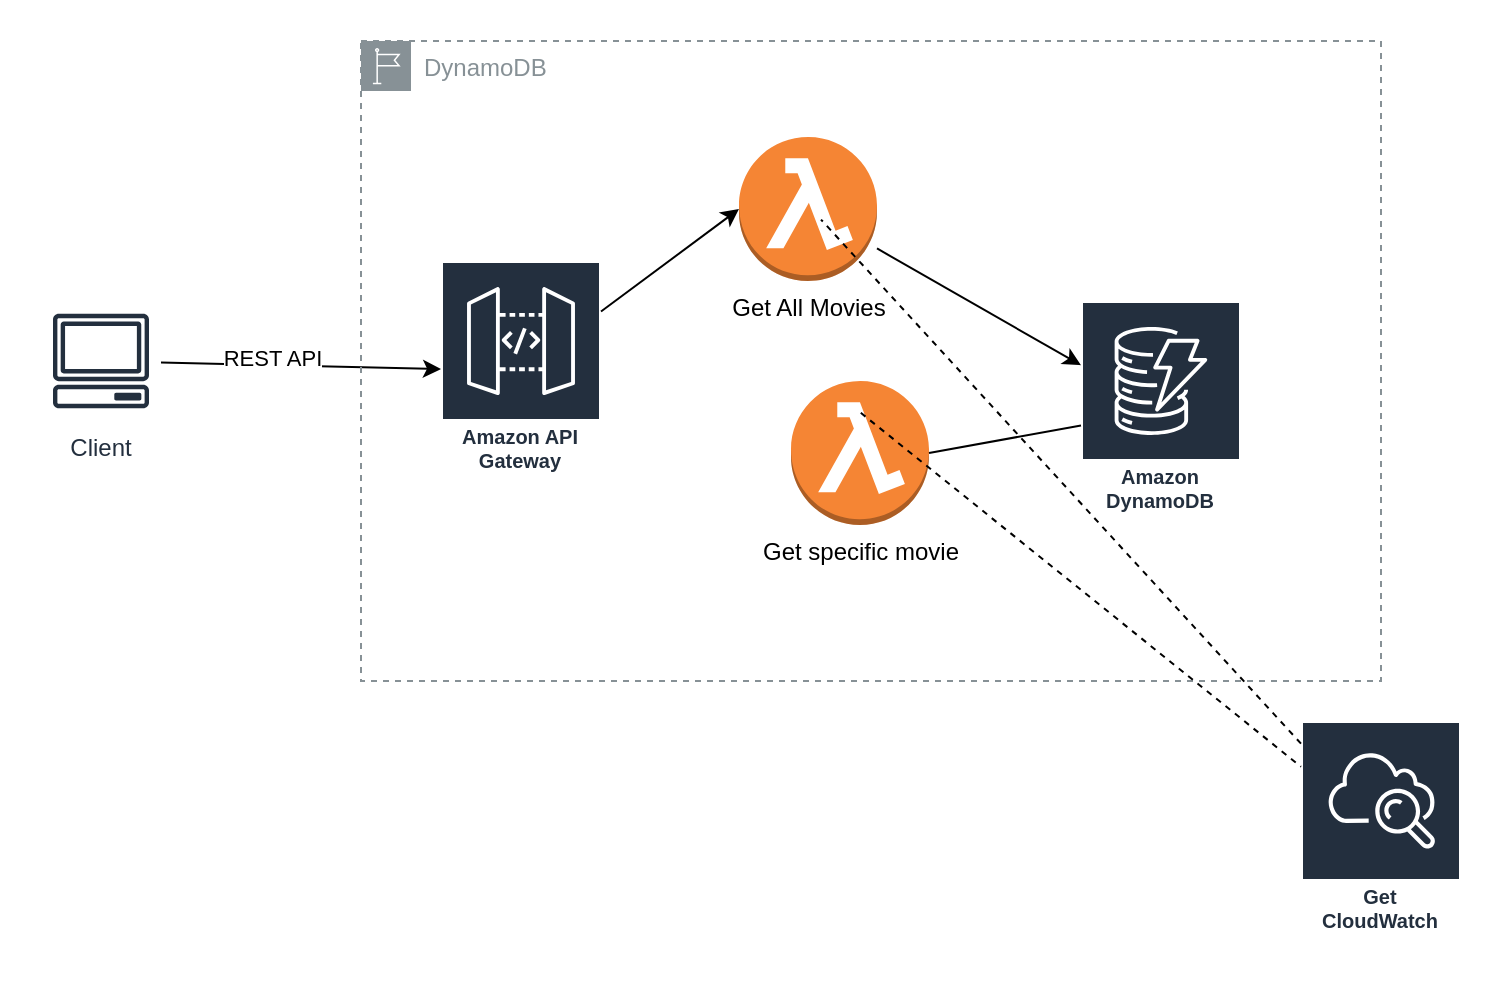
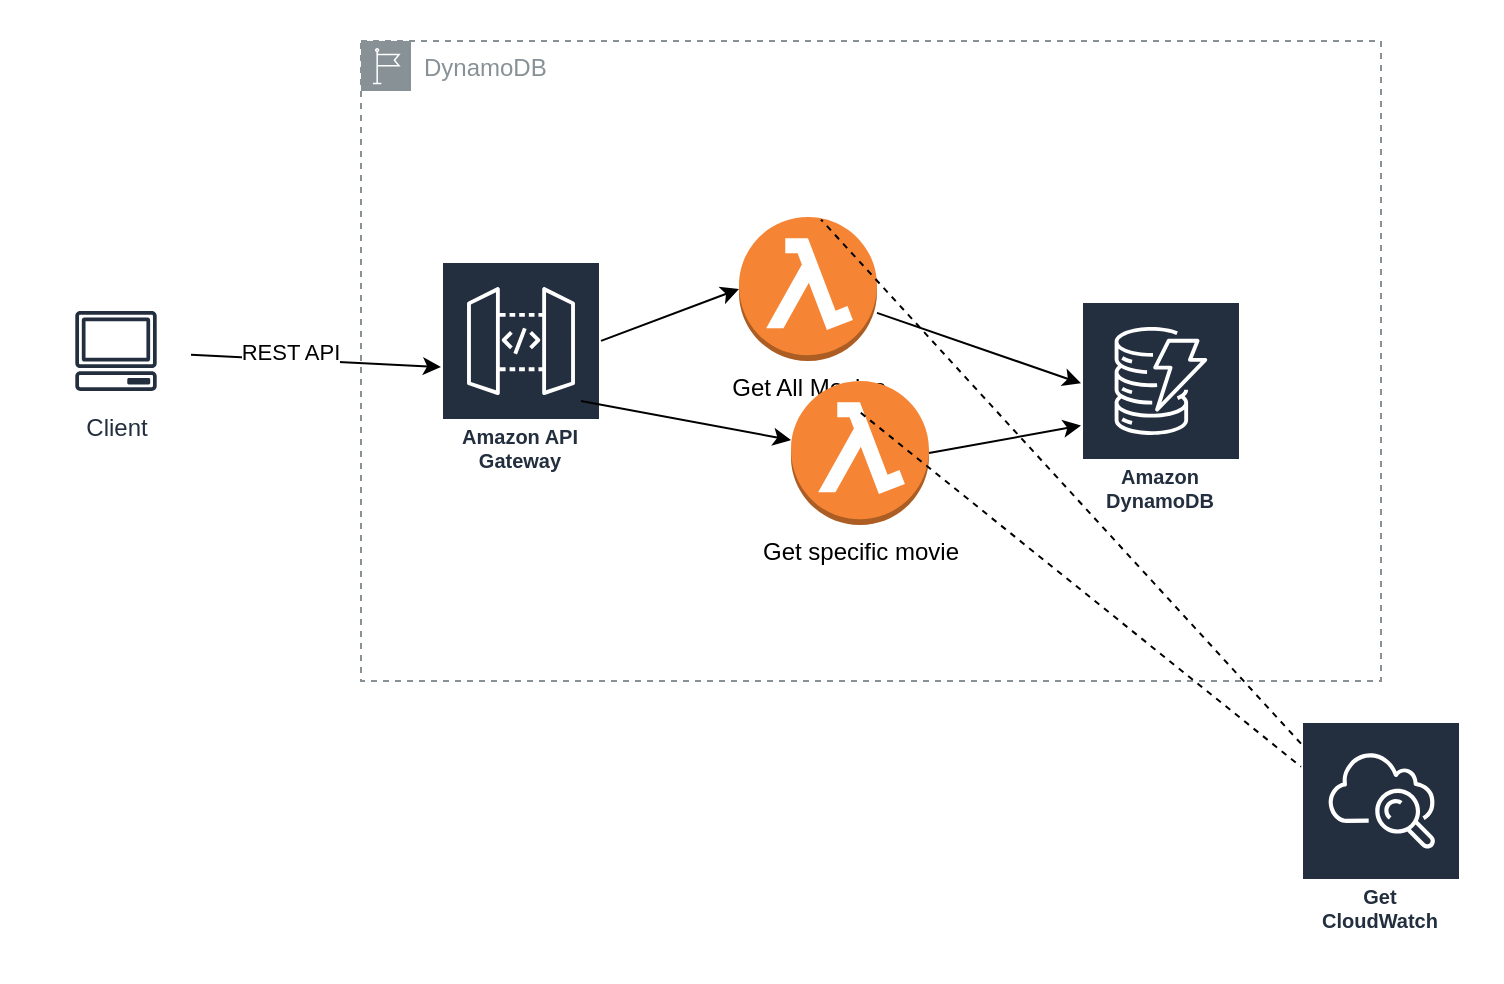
node "Get All Movies": moved (808, 209) -> (808, 289)
node "Client": size 120x120 -> 150x100
edge "Amazon API Gateway" -> "Get specific movie": added
edge "Amazon DynamoDB" -- "Get specific movie": arrowhead none -> classic
